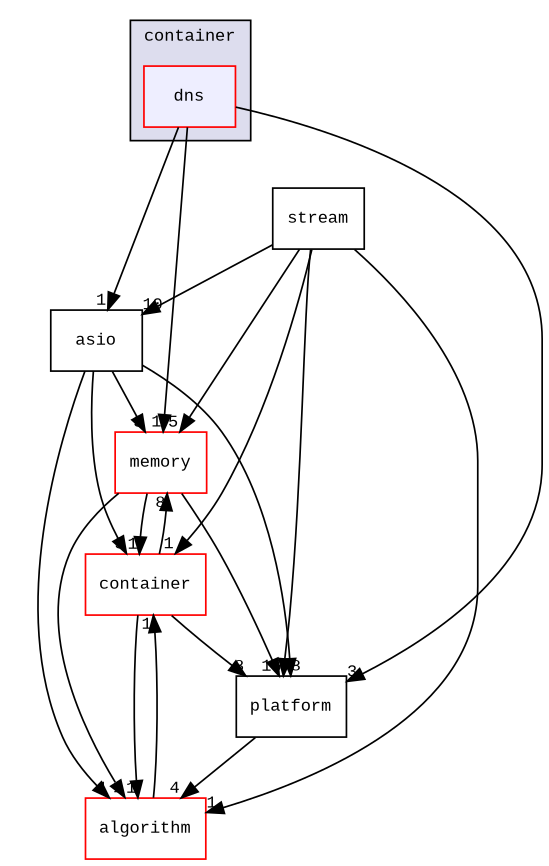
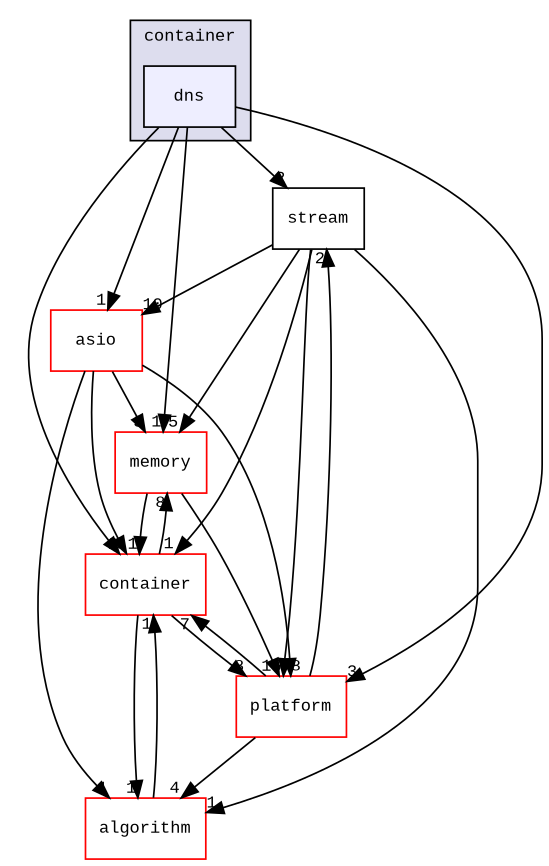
node "dns": color red -> black
edge "dns" -> "stream": added
edge "dns" -> "container": added
node "asio": color black -> red
edge "platform" -> "stream": added
edge "memory" -> "algorithm": removed
edge "platform" -> "container": added
node "platform": color black -> red
